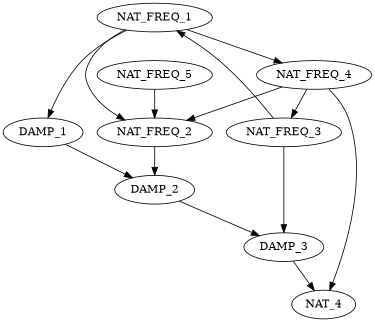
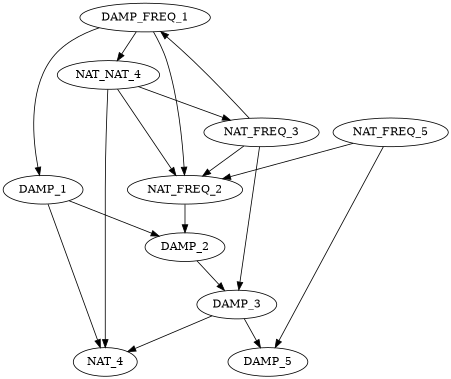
node "NAT_FREQ_1": label "NAT_FREQ_1" -> "DAMP_FREQ_1"
node "NAT_FREQ_4": label "NAT_FREQ_4" -> "NAT_NAT_4"
edge "NAT_FREQ_3" -> "NAT_FREQ_2": added
edge "DAMP_1" -> "NAT_4": added
node "DAMP_5": added
